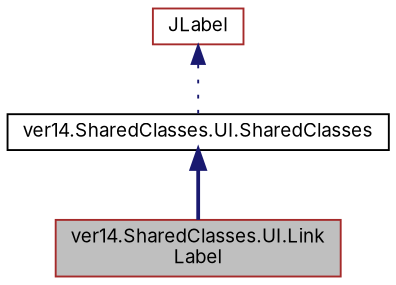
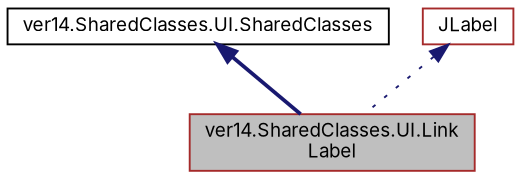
edge "ver14.SharedClasses.UI.SharedClasses" -> "JLabel": now "ver14.SharedClasses.UI.Link Label" -> "JLabel"
